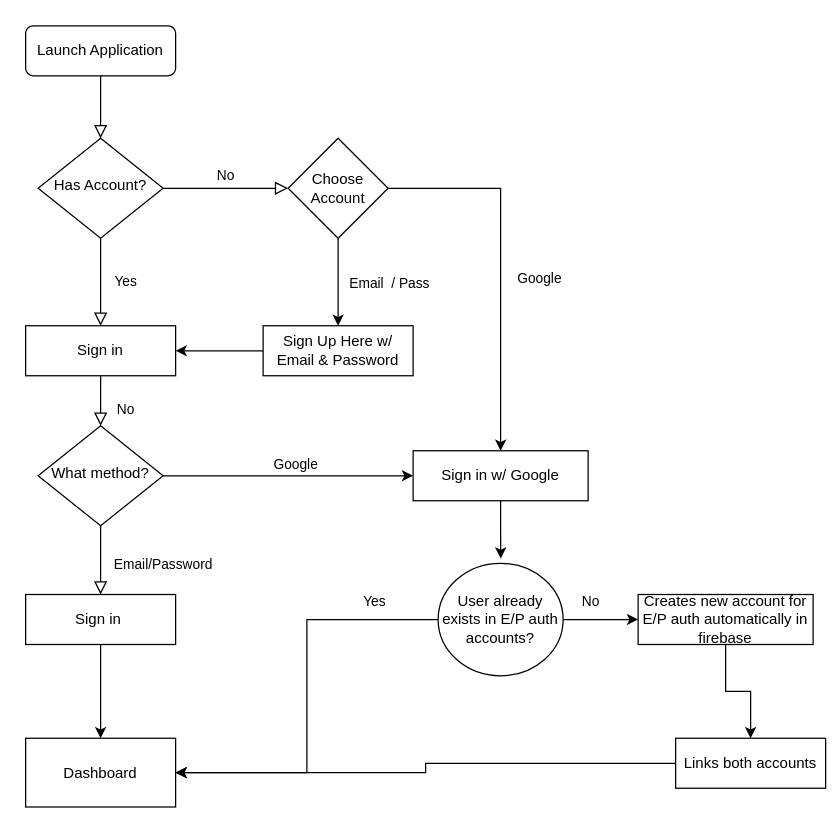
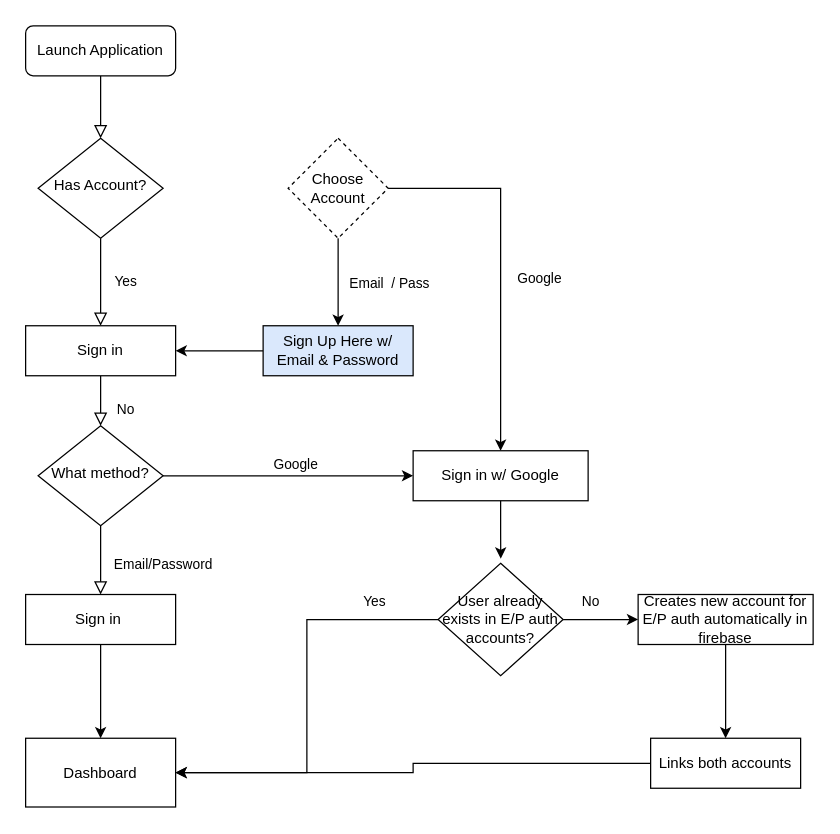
edge "Has Account?" -> "Choose Account": removed, label "No"
node "Choose Account": style solid -> dashed
node "Sign Up Here w/ Email & Password": fillcolor #ffffff -> #dae8fc
node "User already exists in E/P auth accounts?": shape ellipse -> diamond
node "Links both accounts": moved (751, 763) -> (726, 763)
